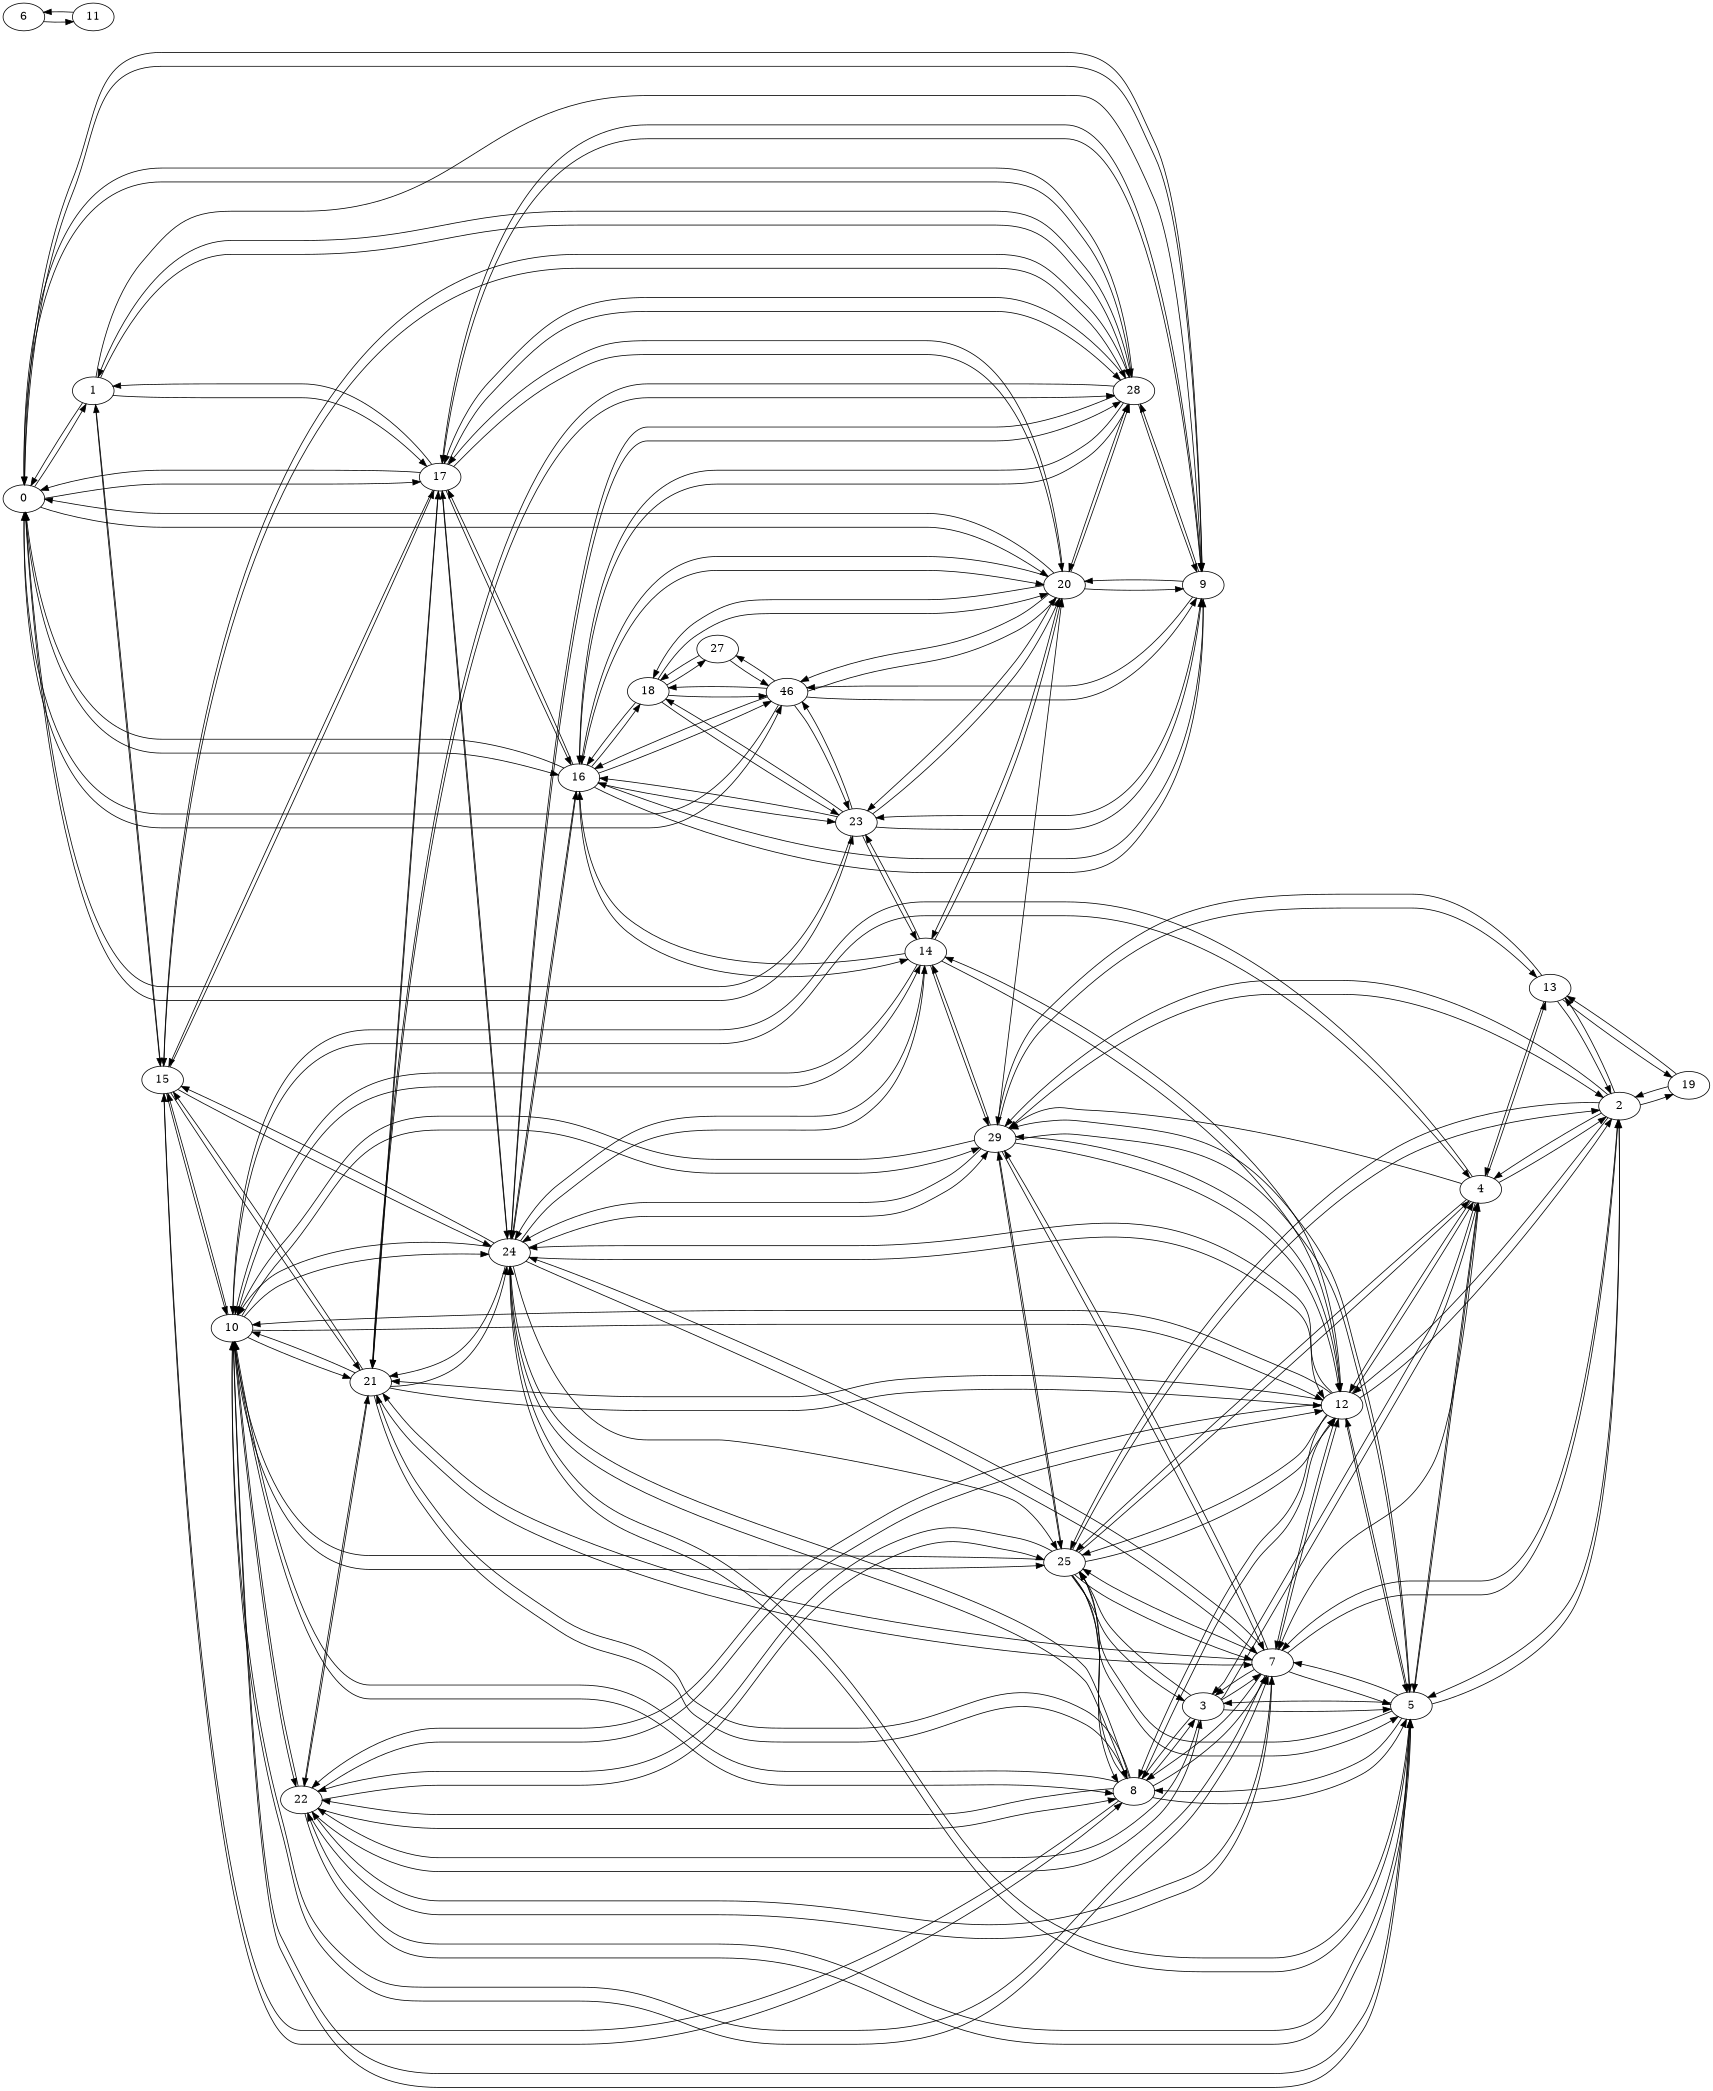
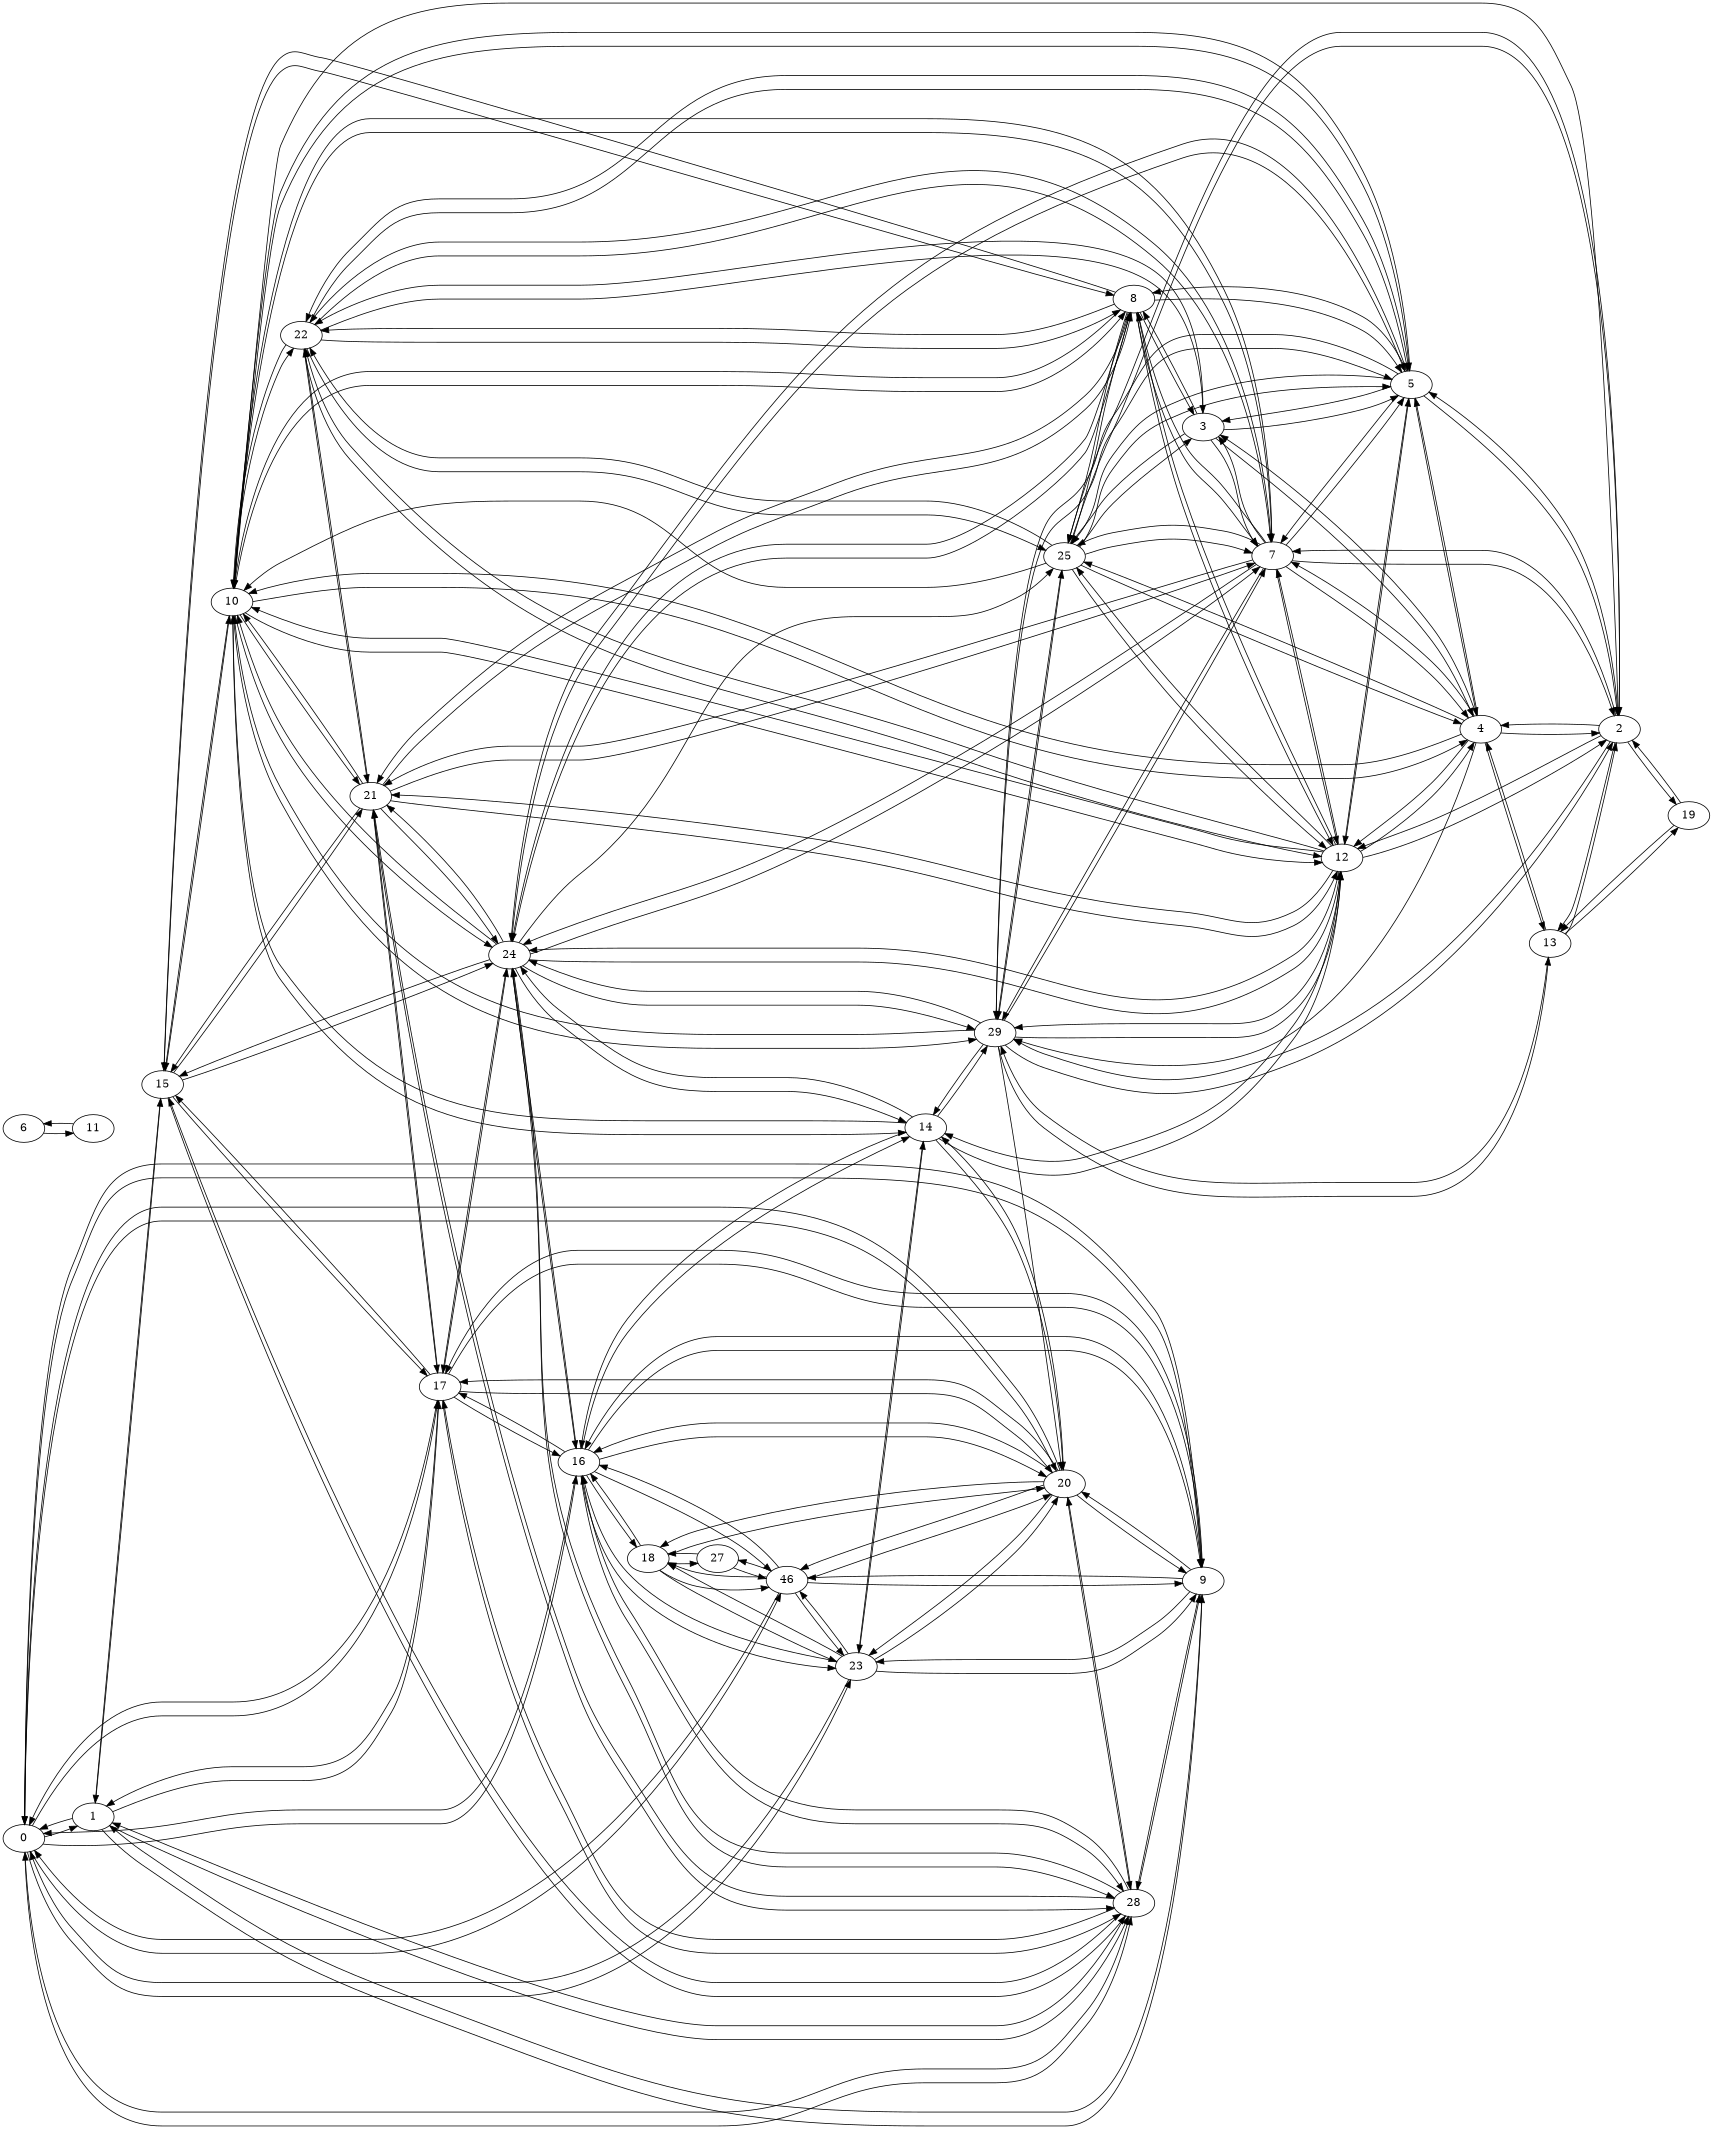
edge "7" -> "4": added
edge "10" -> "25": now "10" -> "2"
edge "9" -> "1": added
